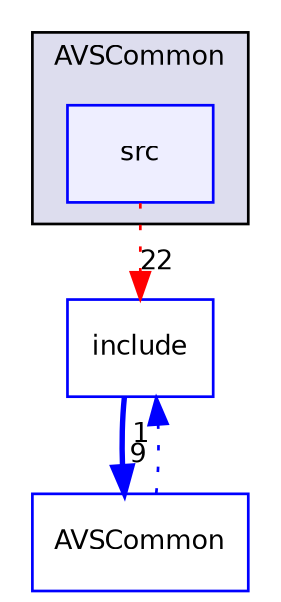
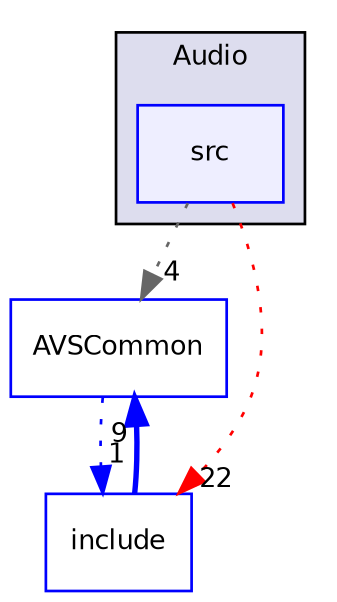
cluster "AVSCommon": label "AVSCommon" -> "Audio"
edge "src" -> "AVSCommon": added
